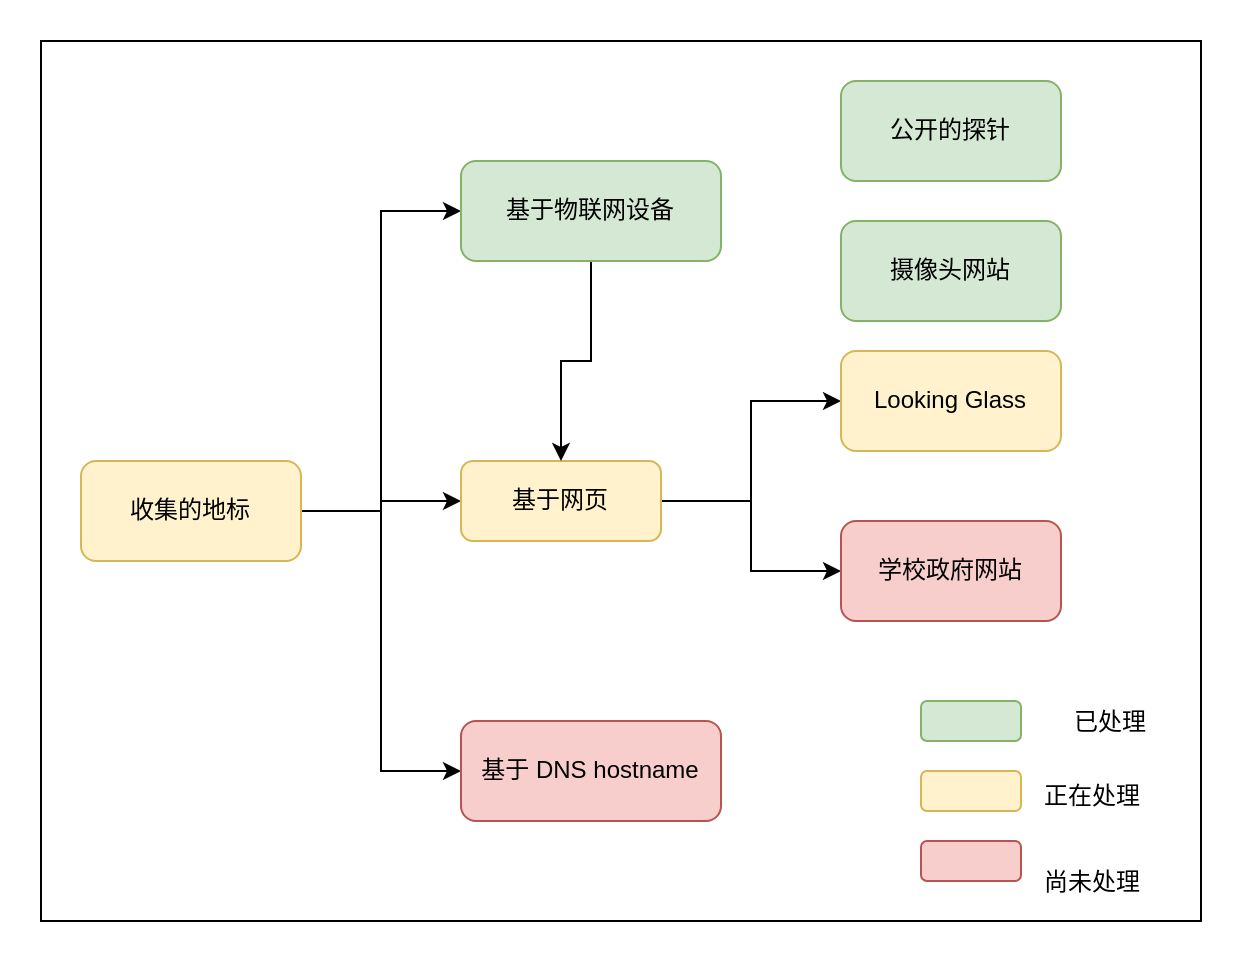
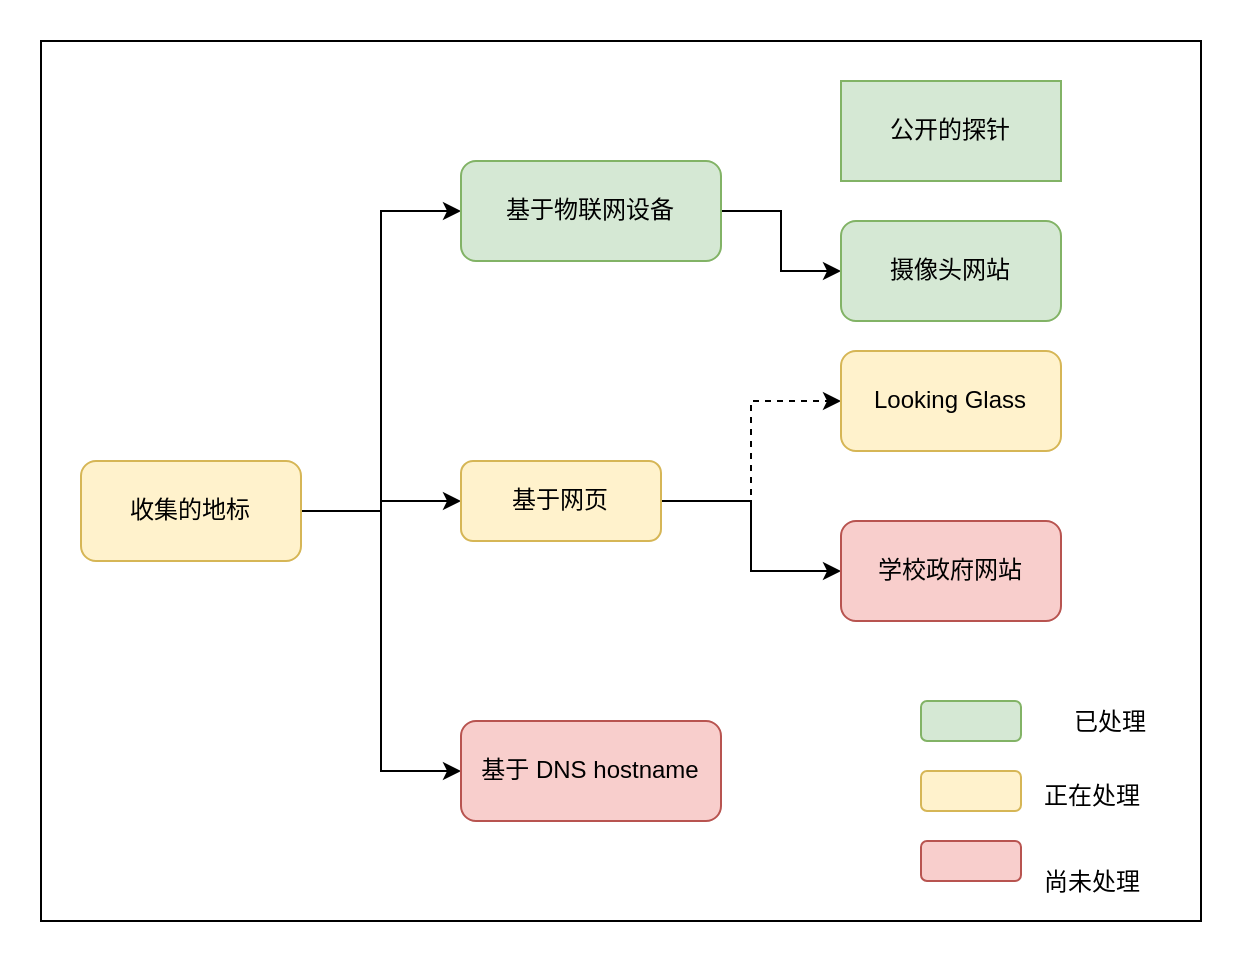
node "公开的探针": shape rounded rectangle -> rectangle
edge "基于物联网设备" -> "基于网页": now "基于物联网设备" -> "摄像头网站"
edge "基于网页" -> "Looking Glass": style solid -> dashed
